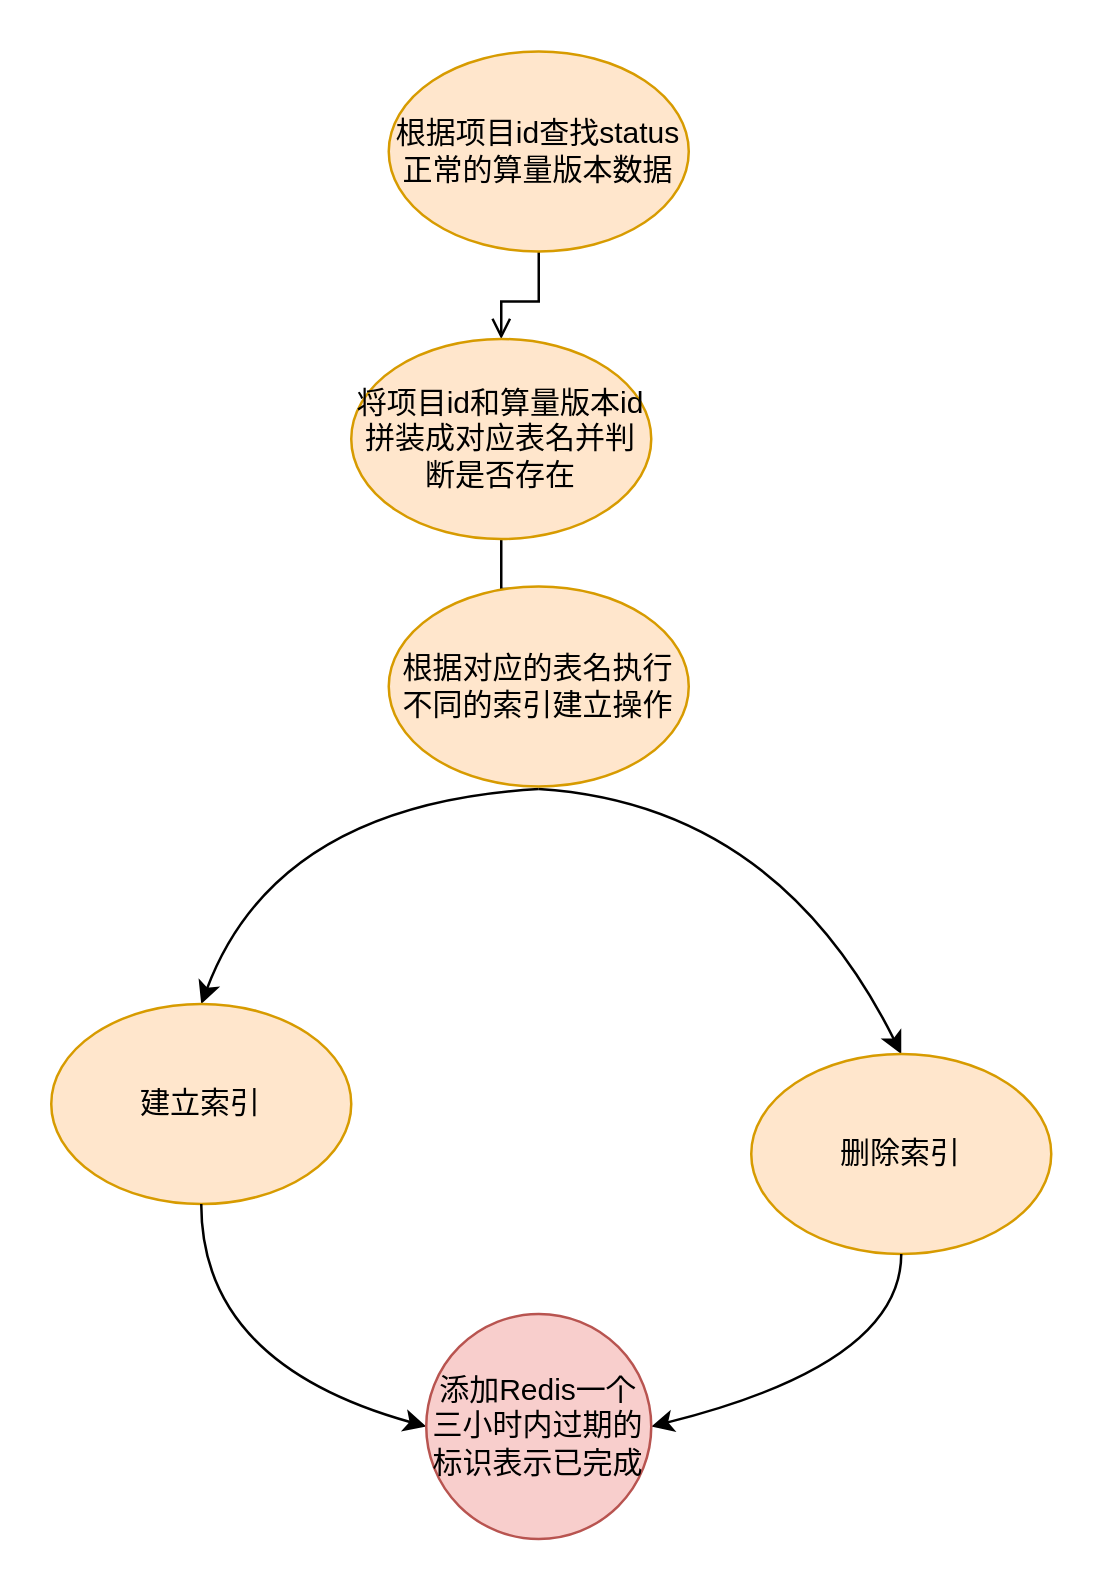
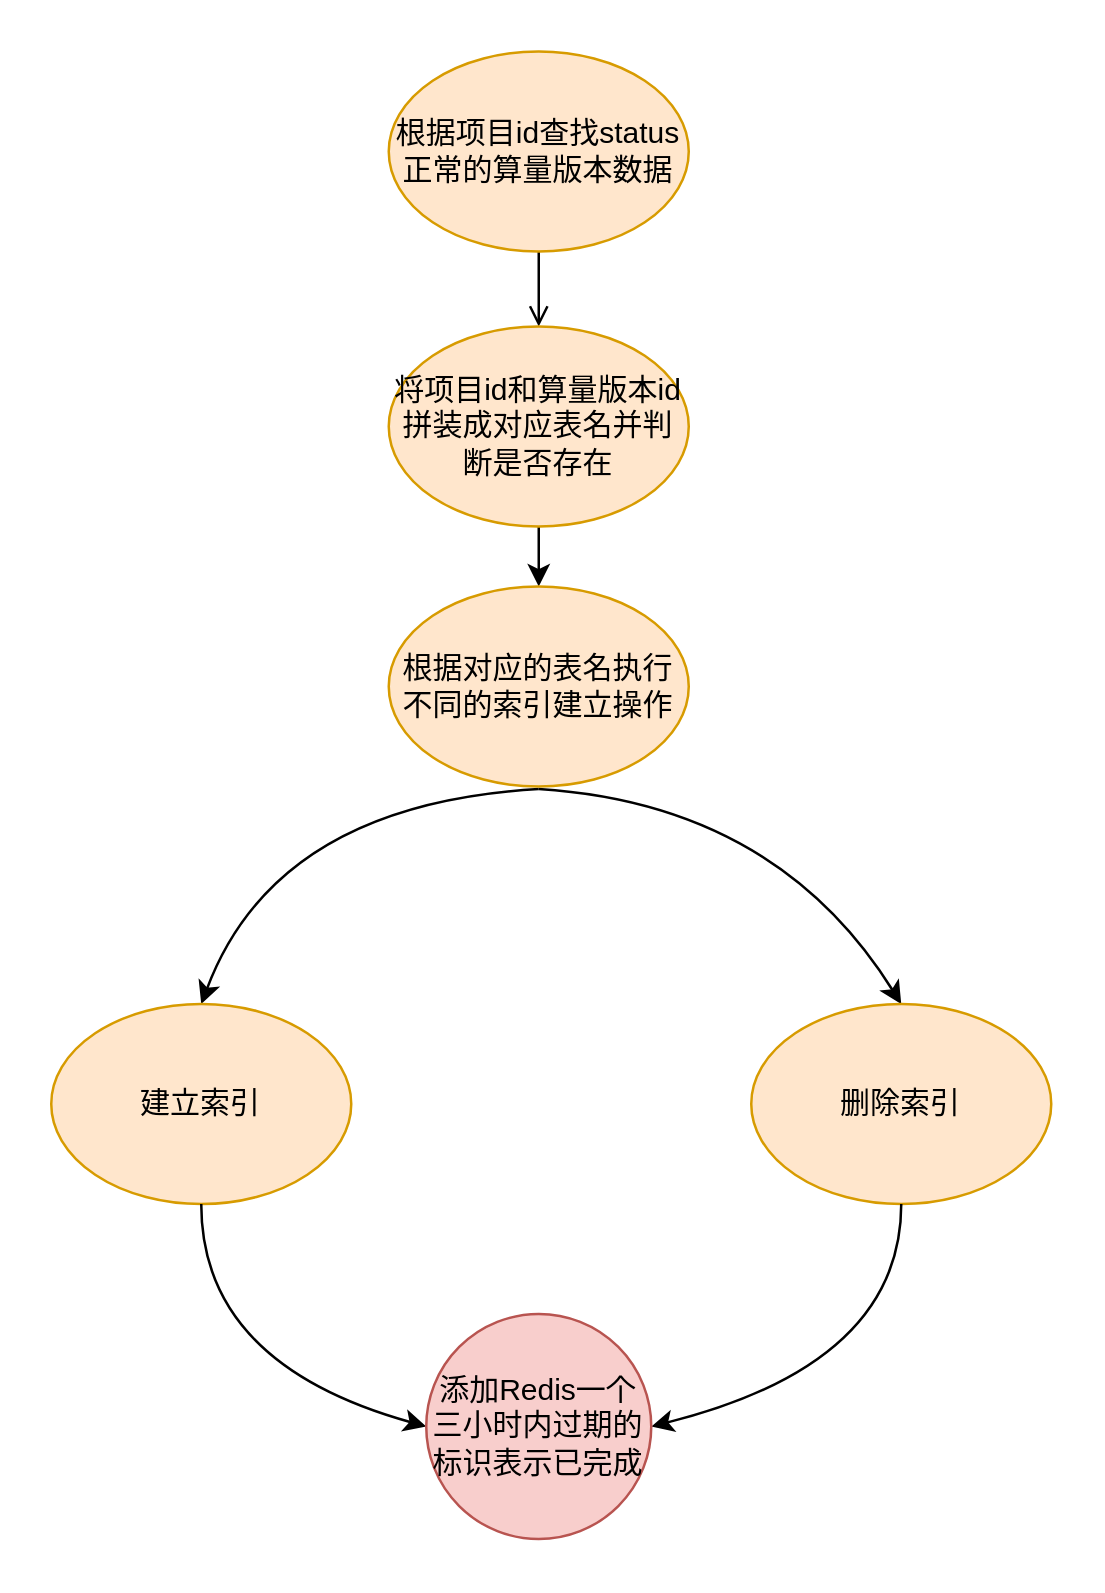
node "将项目id和算量版本id拼装成对应表名并判断是否存在": moved (501, 439) -> (539, 426)
node "删除索引": moved (901, 1154) -> (901, 1104)
